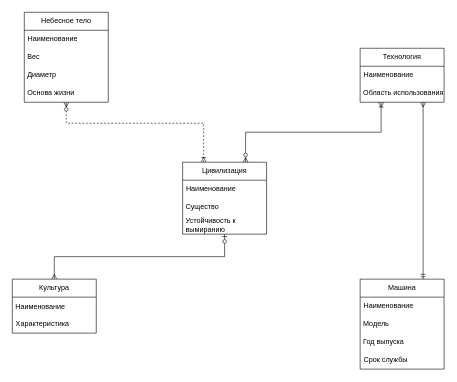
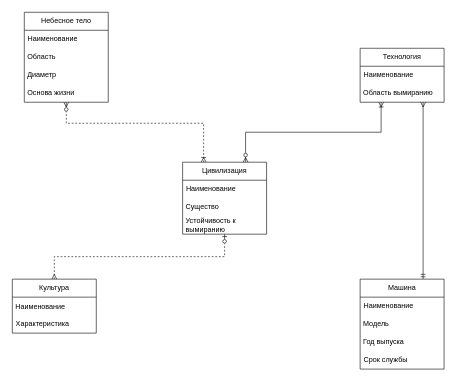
node "Вес": label "Вес" -> "Область"
node "Область использования": label "Область использования" -> "Область вымиранию"
edge "Устойчивость к вымиранию" -- "Культура": style solid -> dashed
